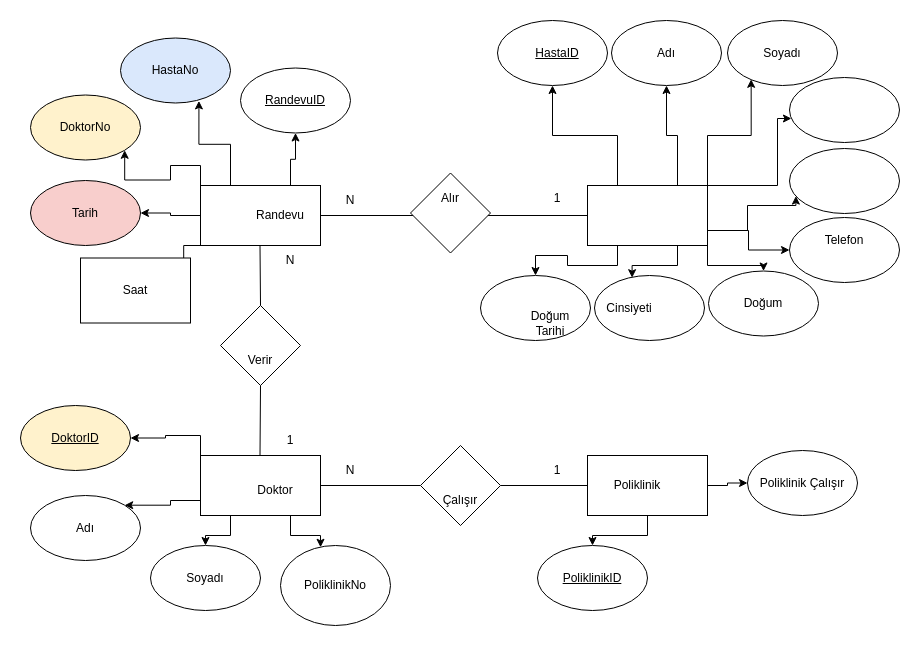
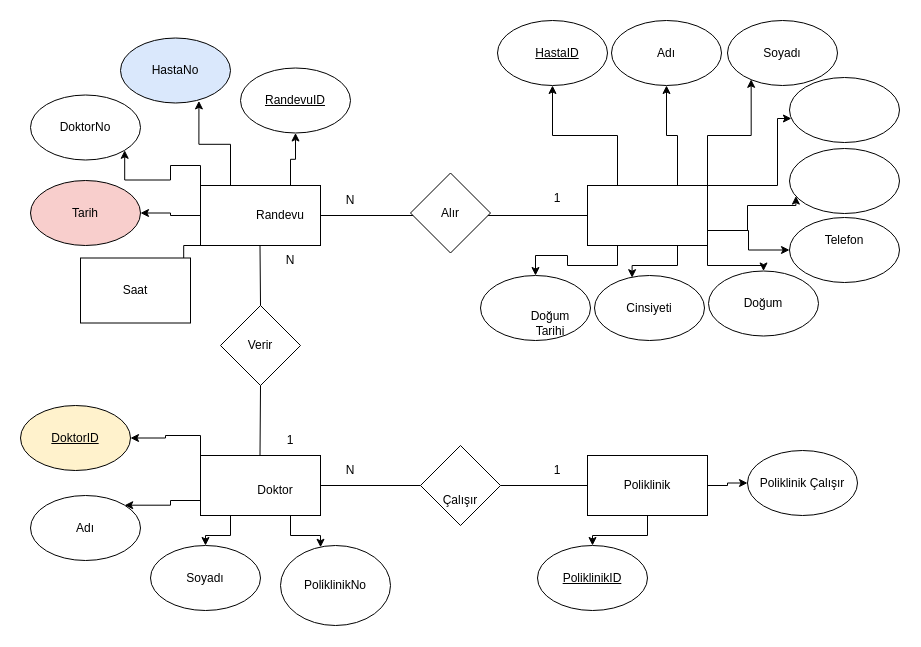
node "DoktorNo": fillcolor #fff2cc -> #ffffff
node "Alır": moved (451, 198) -> (451, 213)
node "Cinsiyeti": moved (630, 308) -> (650, 308)
node "Verir": moved (261, 361) -> (261, 346)
node "Poliklinik": moved (638, 486) -> (648, 486)
